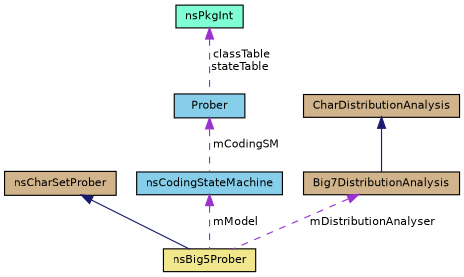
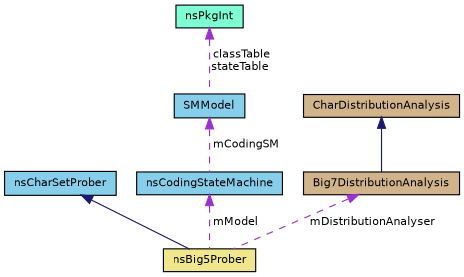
node "Prober": label "Prober" -> "SMModel"
node "nsCharSetProber": fillcolor tan -> skyblue
